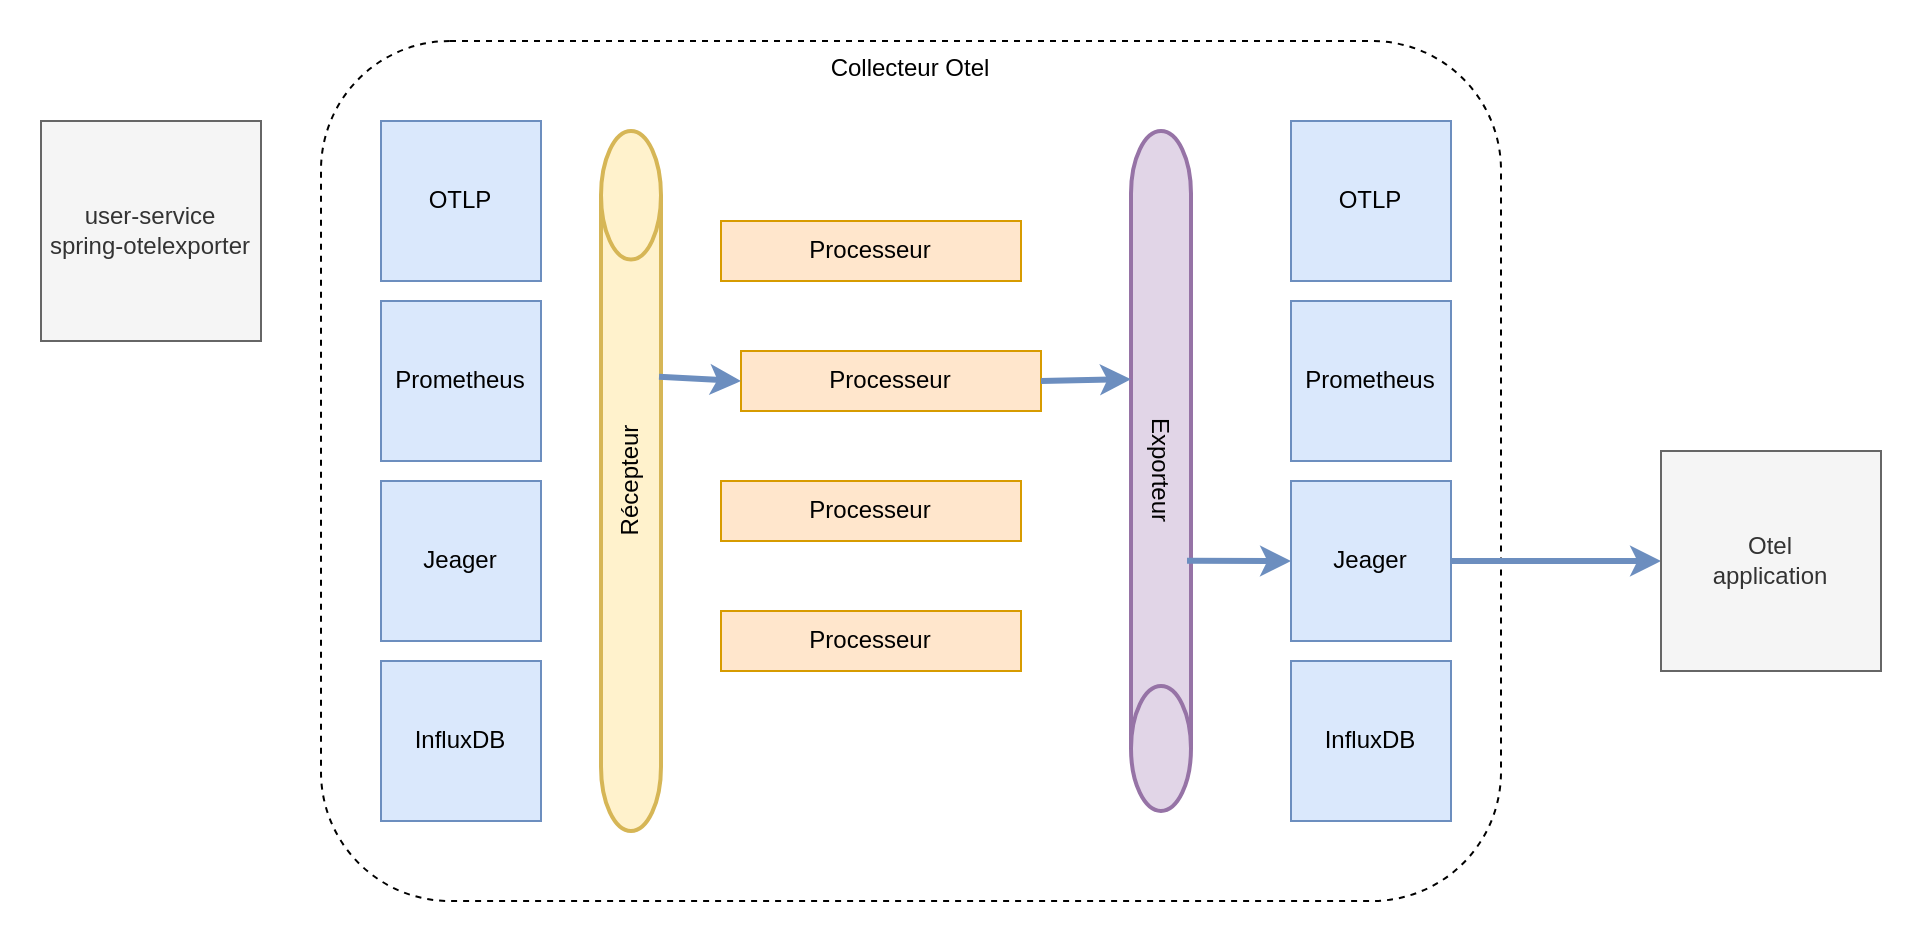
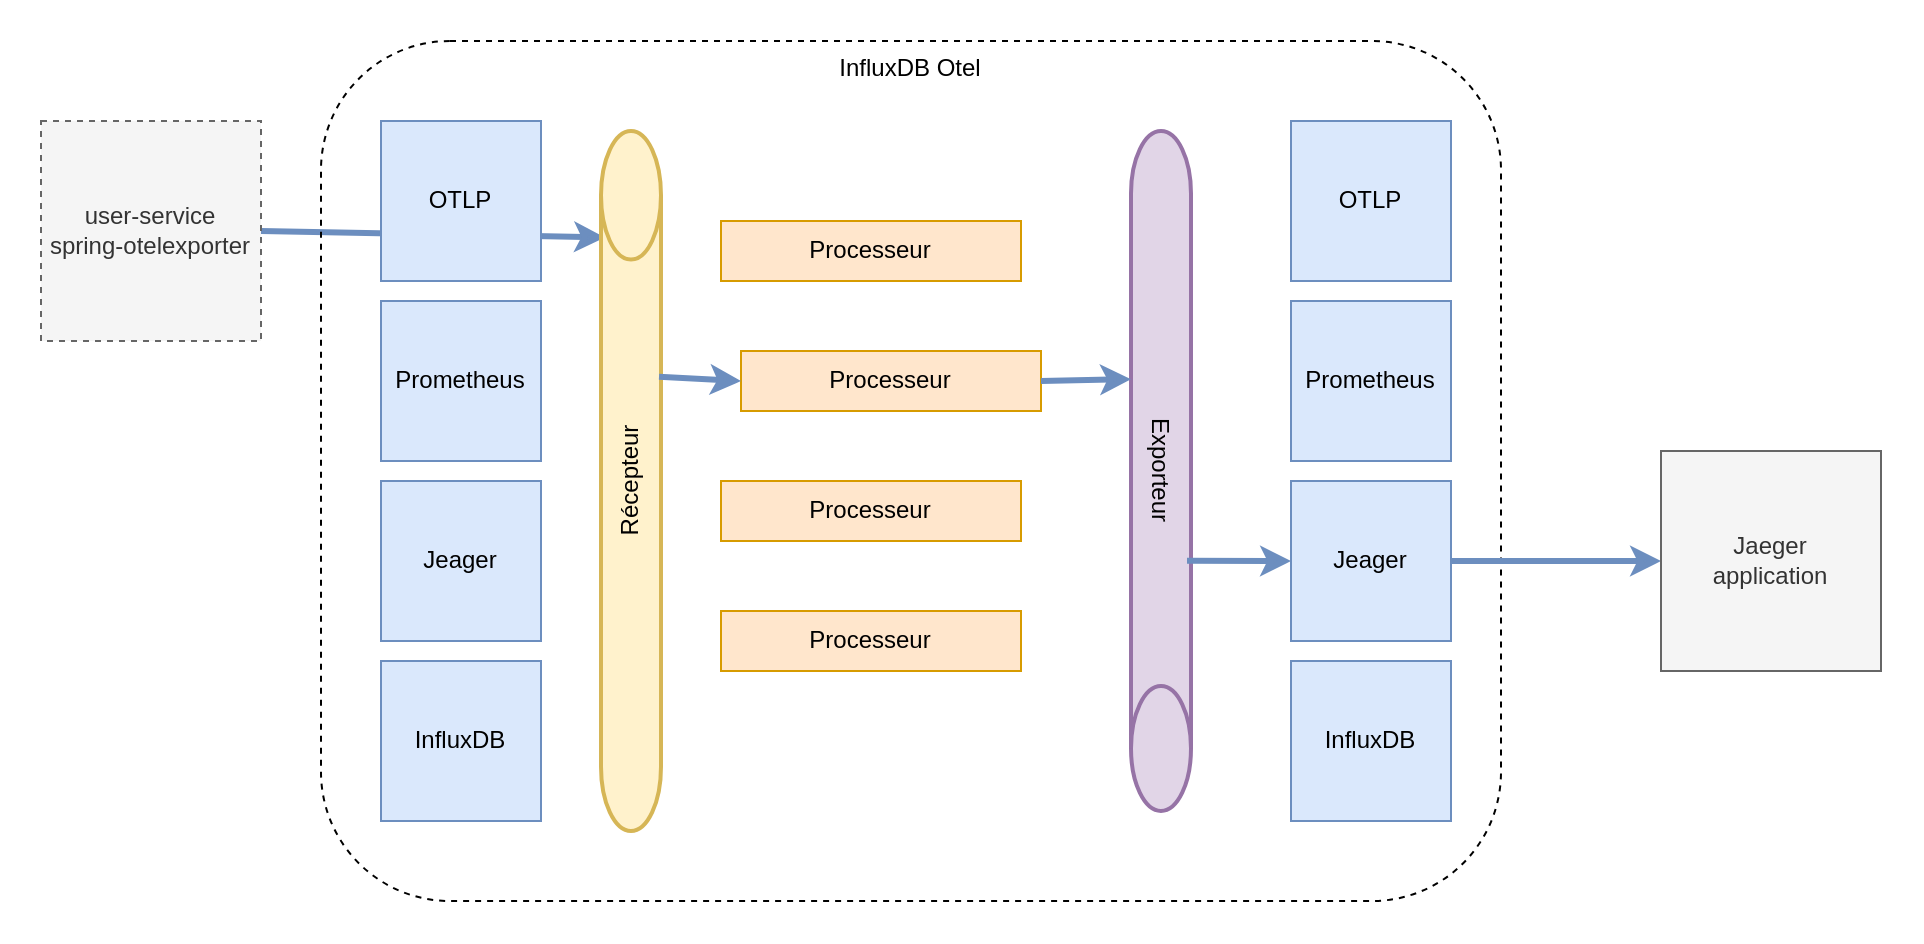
node "Collecteur Otel": label "Collecteur Otel" -> "InfluxDB Otel"
node "user-service spring-otelexporter": style solid -> dashed
edge "user-service spring-otelexporter" -> "Récepteur": added
node "Otel application": label "Otel application" -> "Jaeger application"
